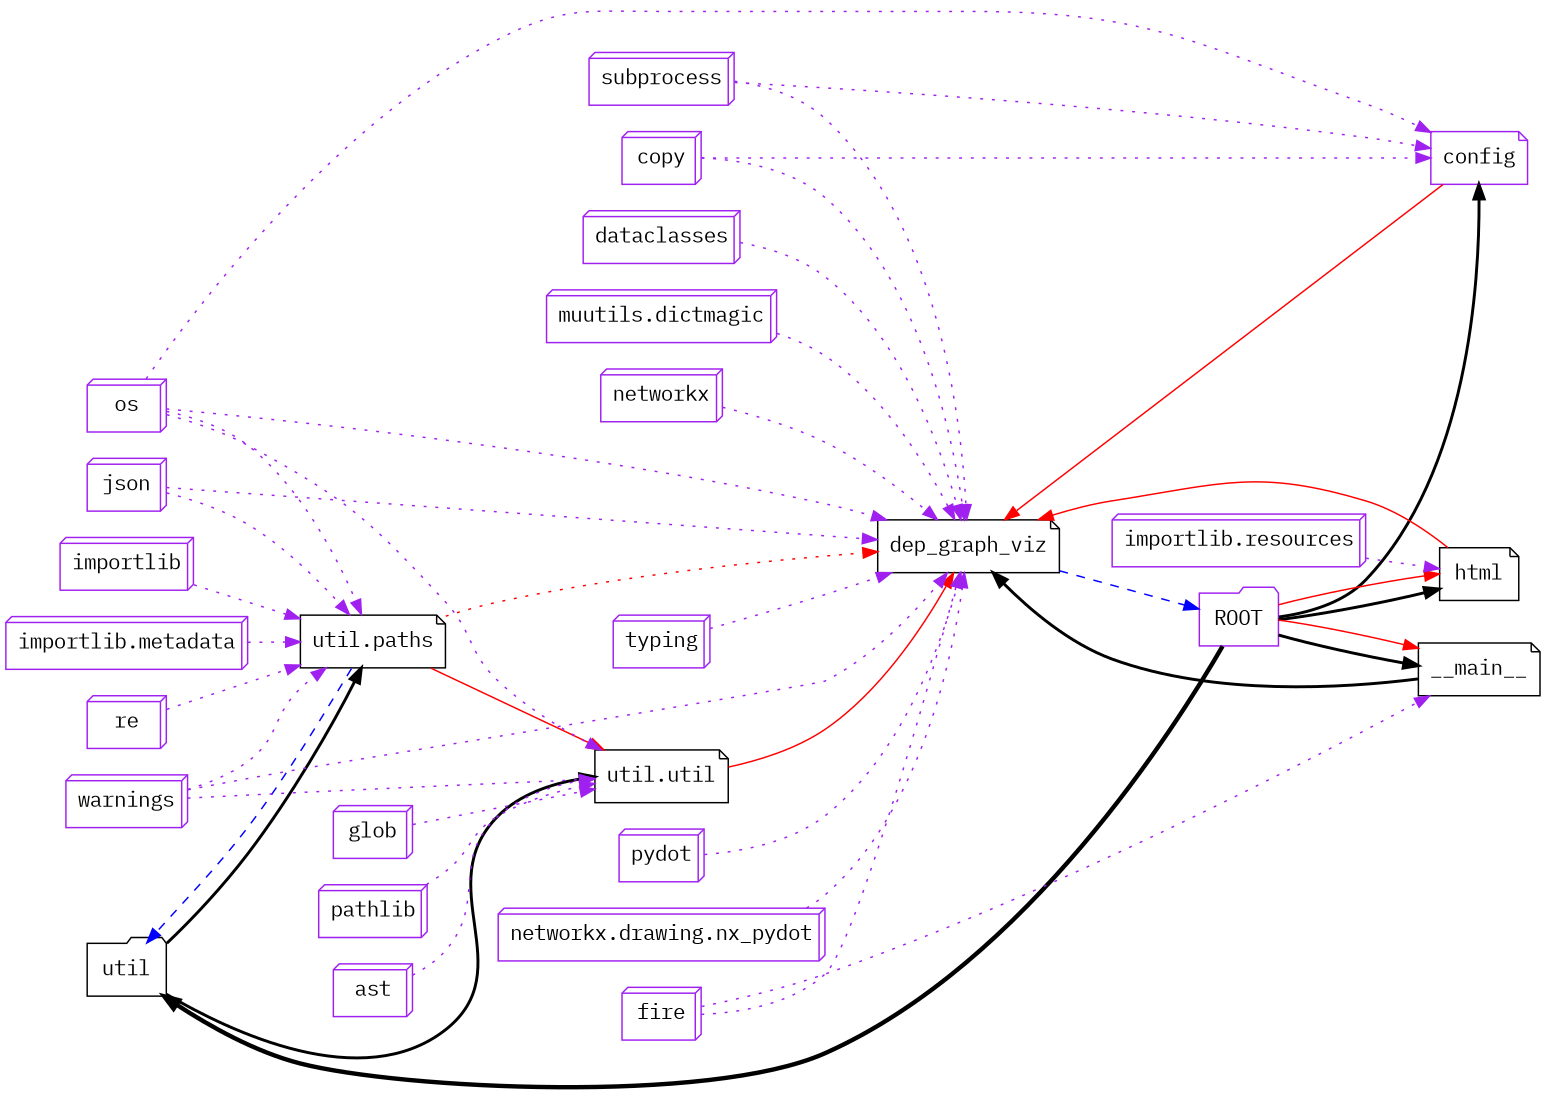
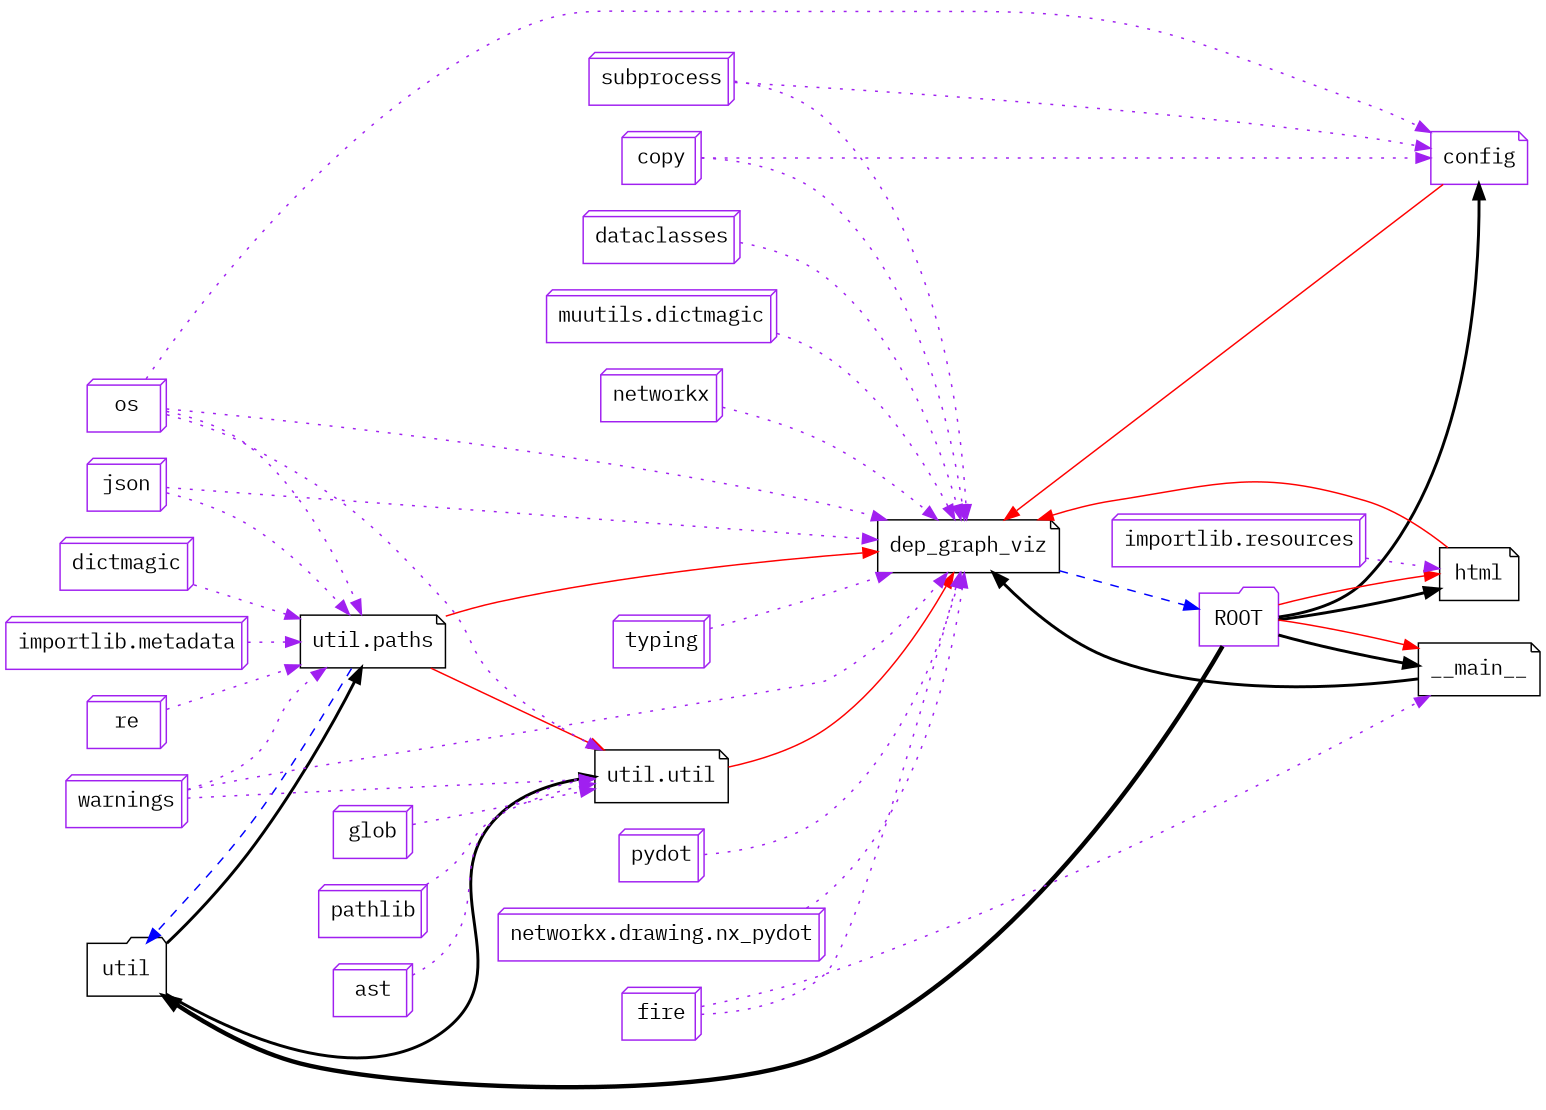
node "importlib": label "importlib" -> "dictmagic"
edge "util.paths" -> "dep_graph_viz": style dotted -> solid
